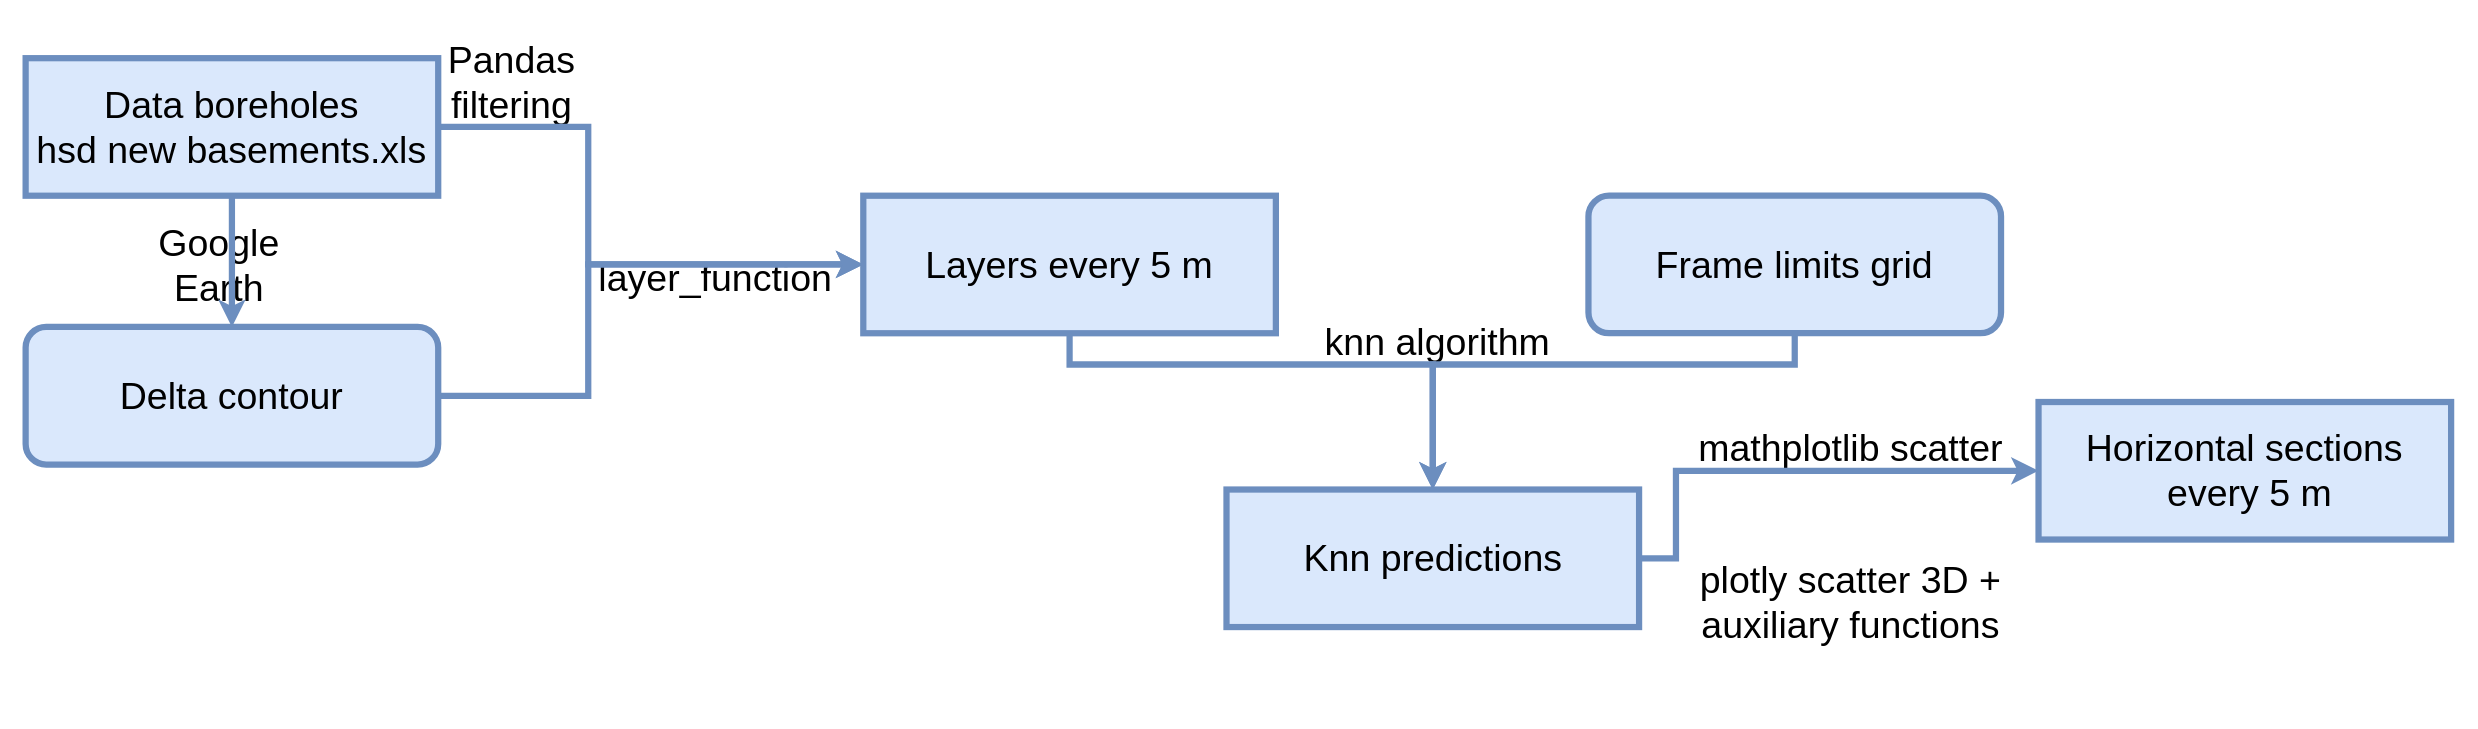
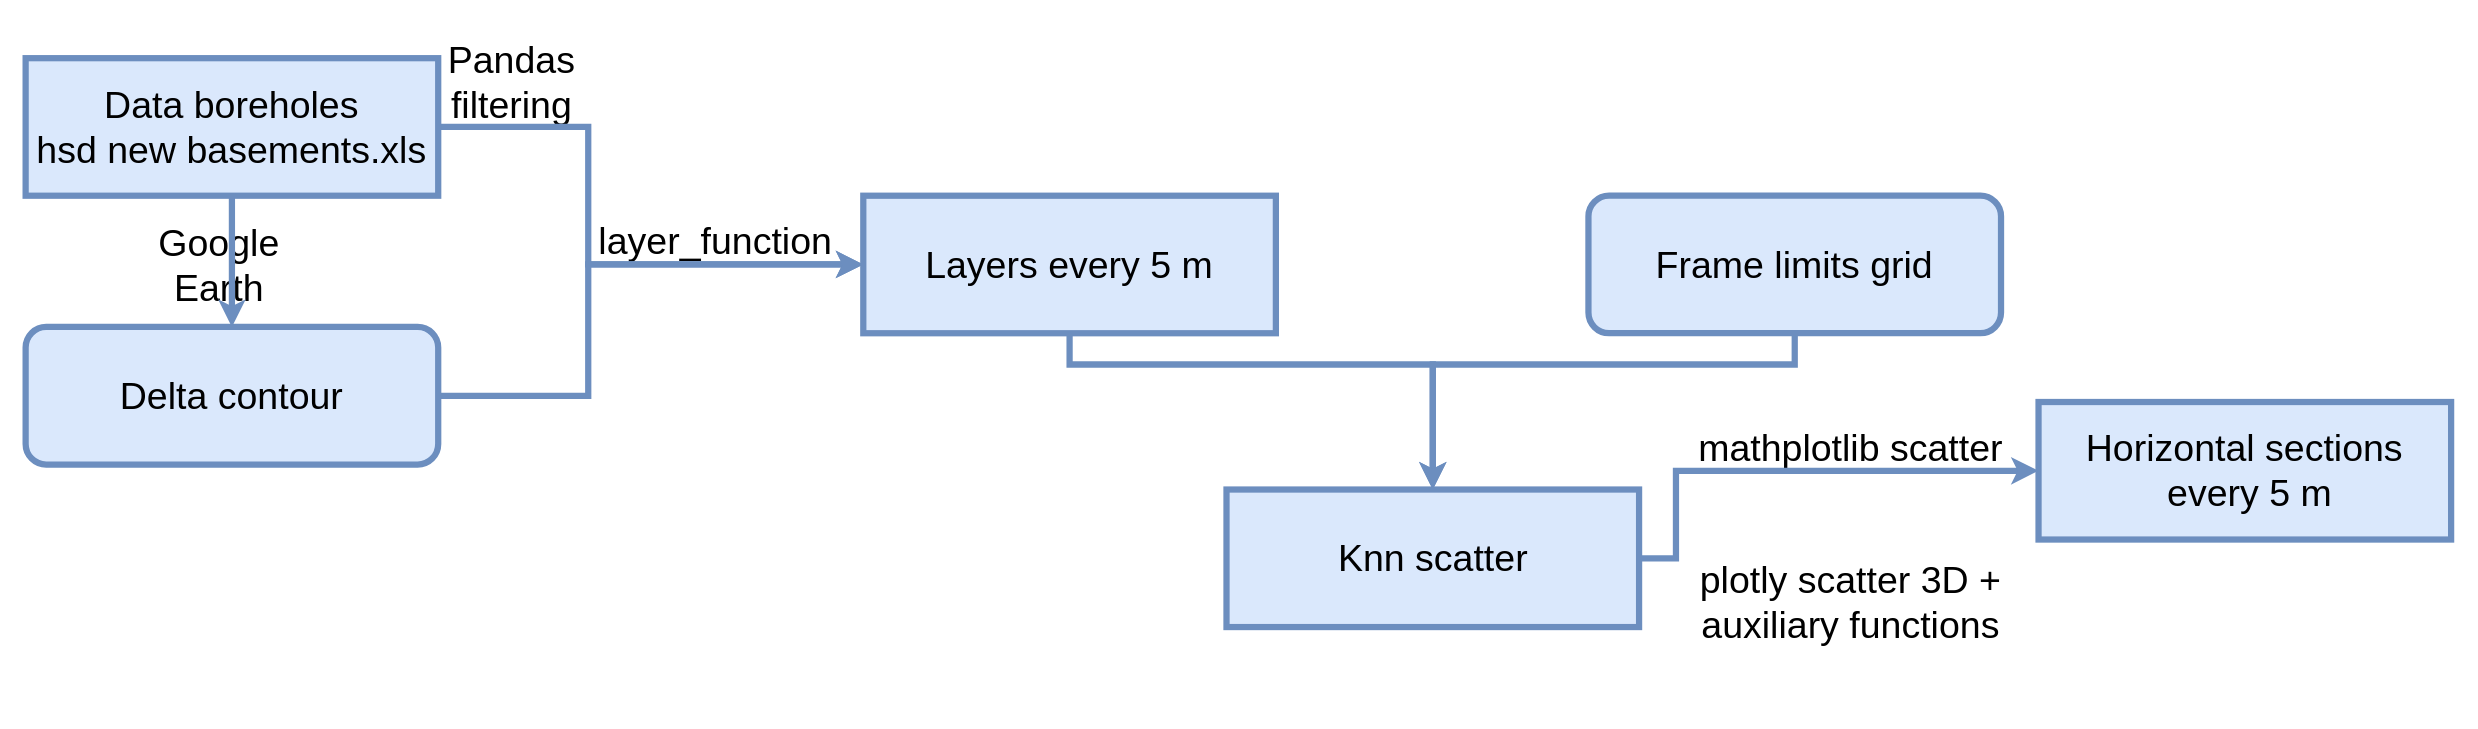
node "layer_function": moved (716, 278) -> (716, 241)
node "knn algorithm": removed
node "Knn predictions": label "Knn predictions" -> "Knn scatter"
